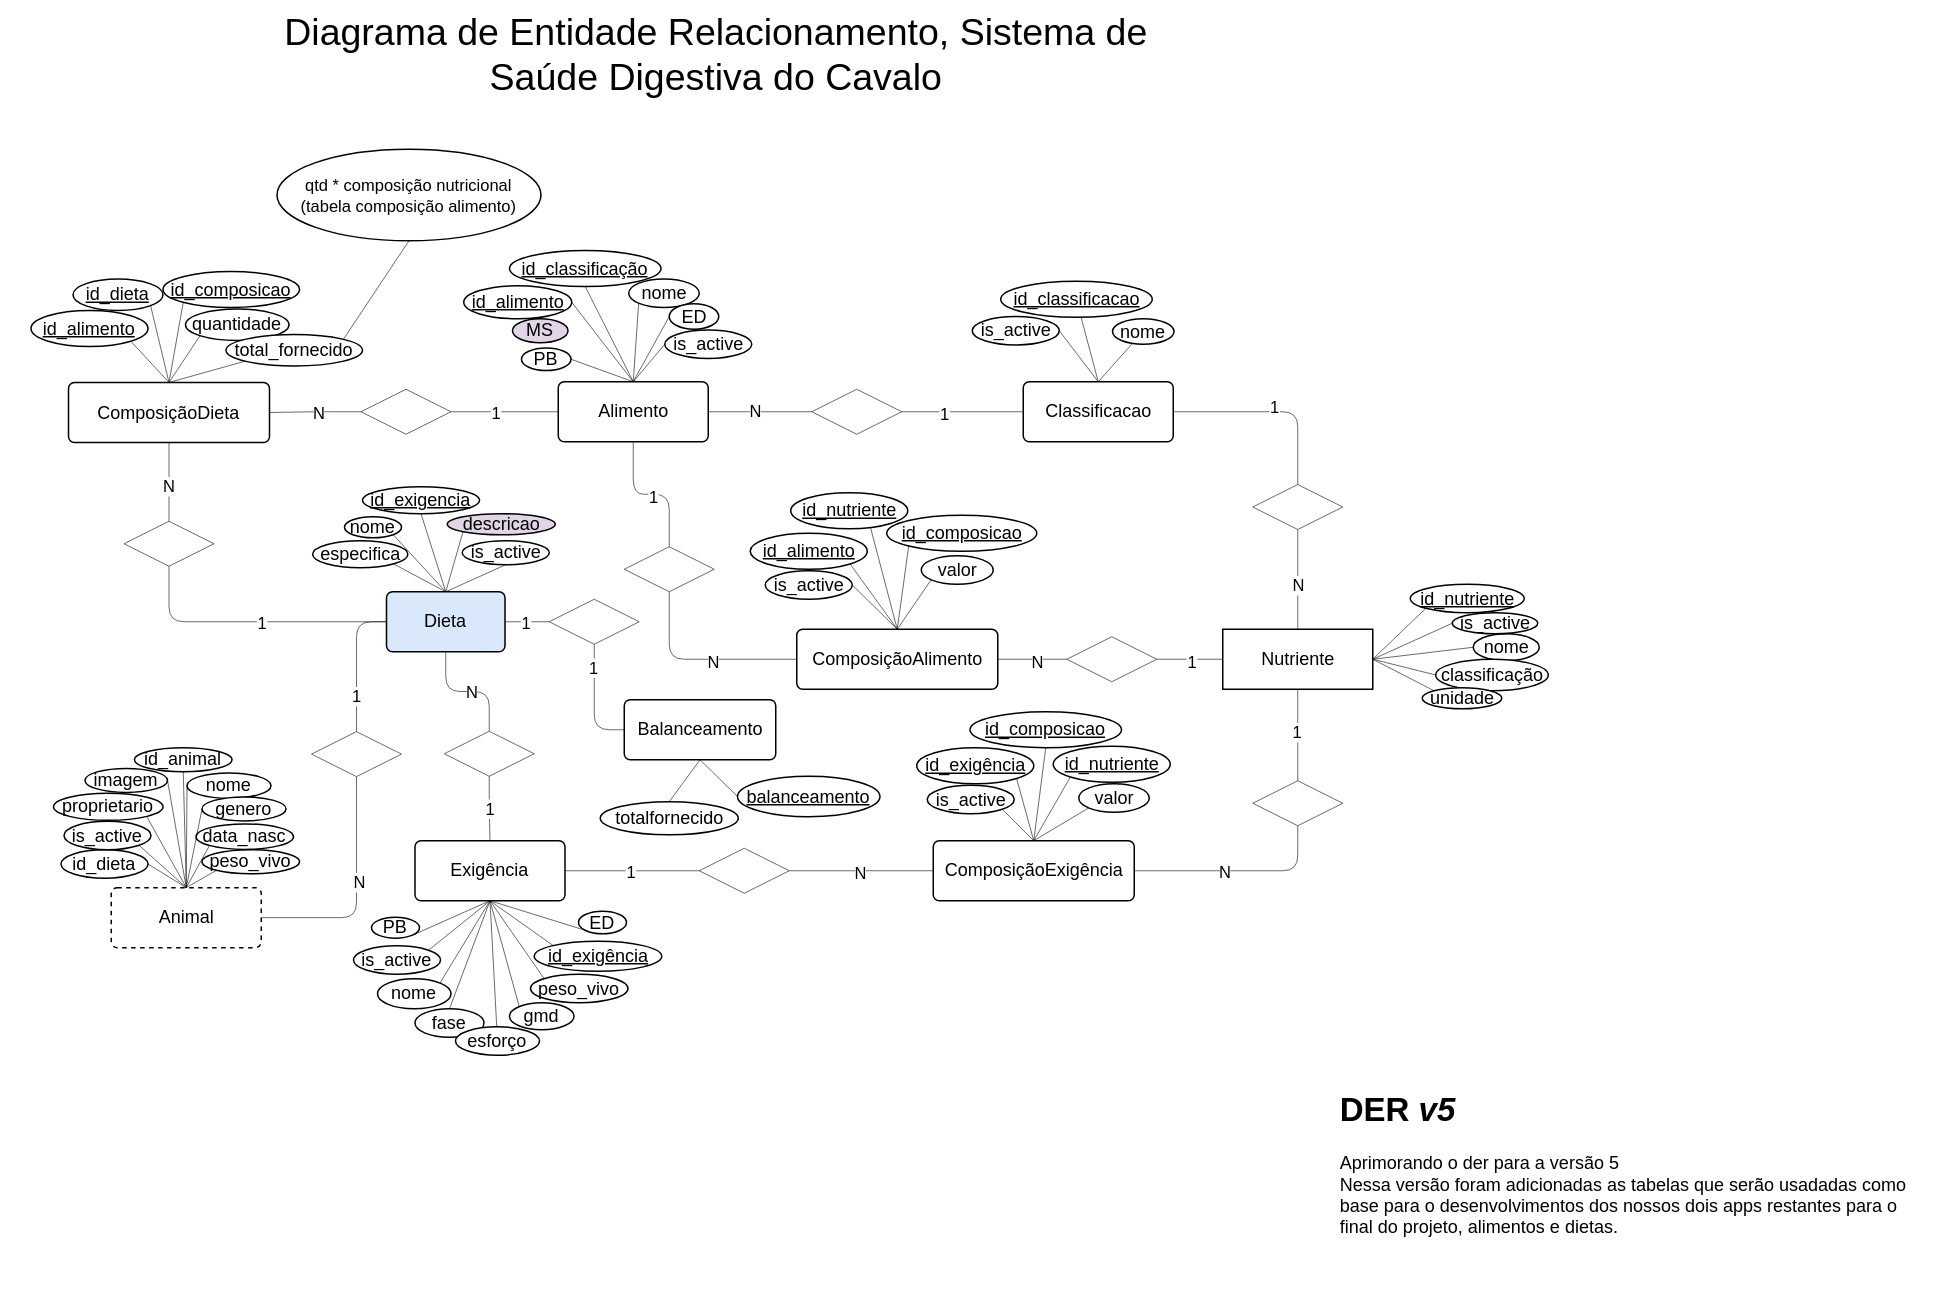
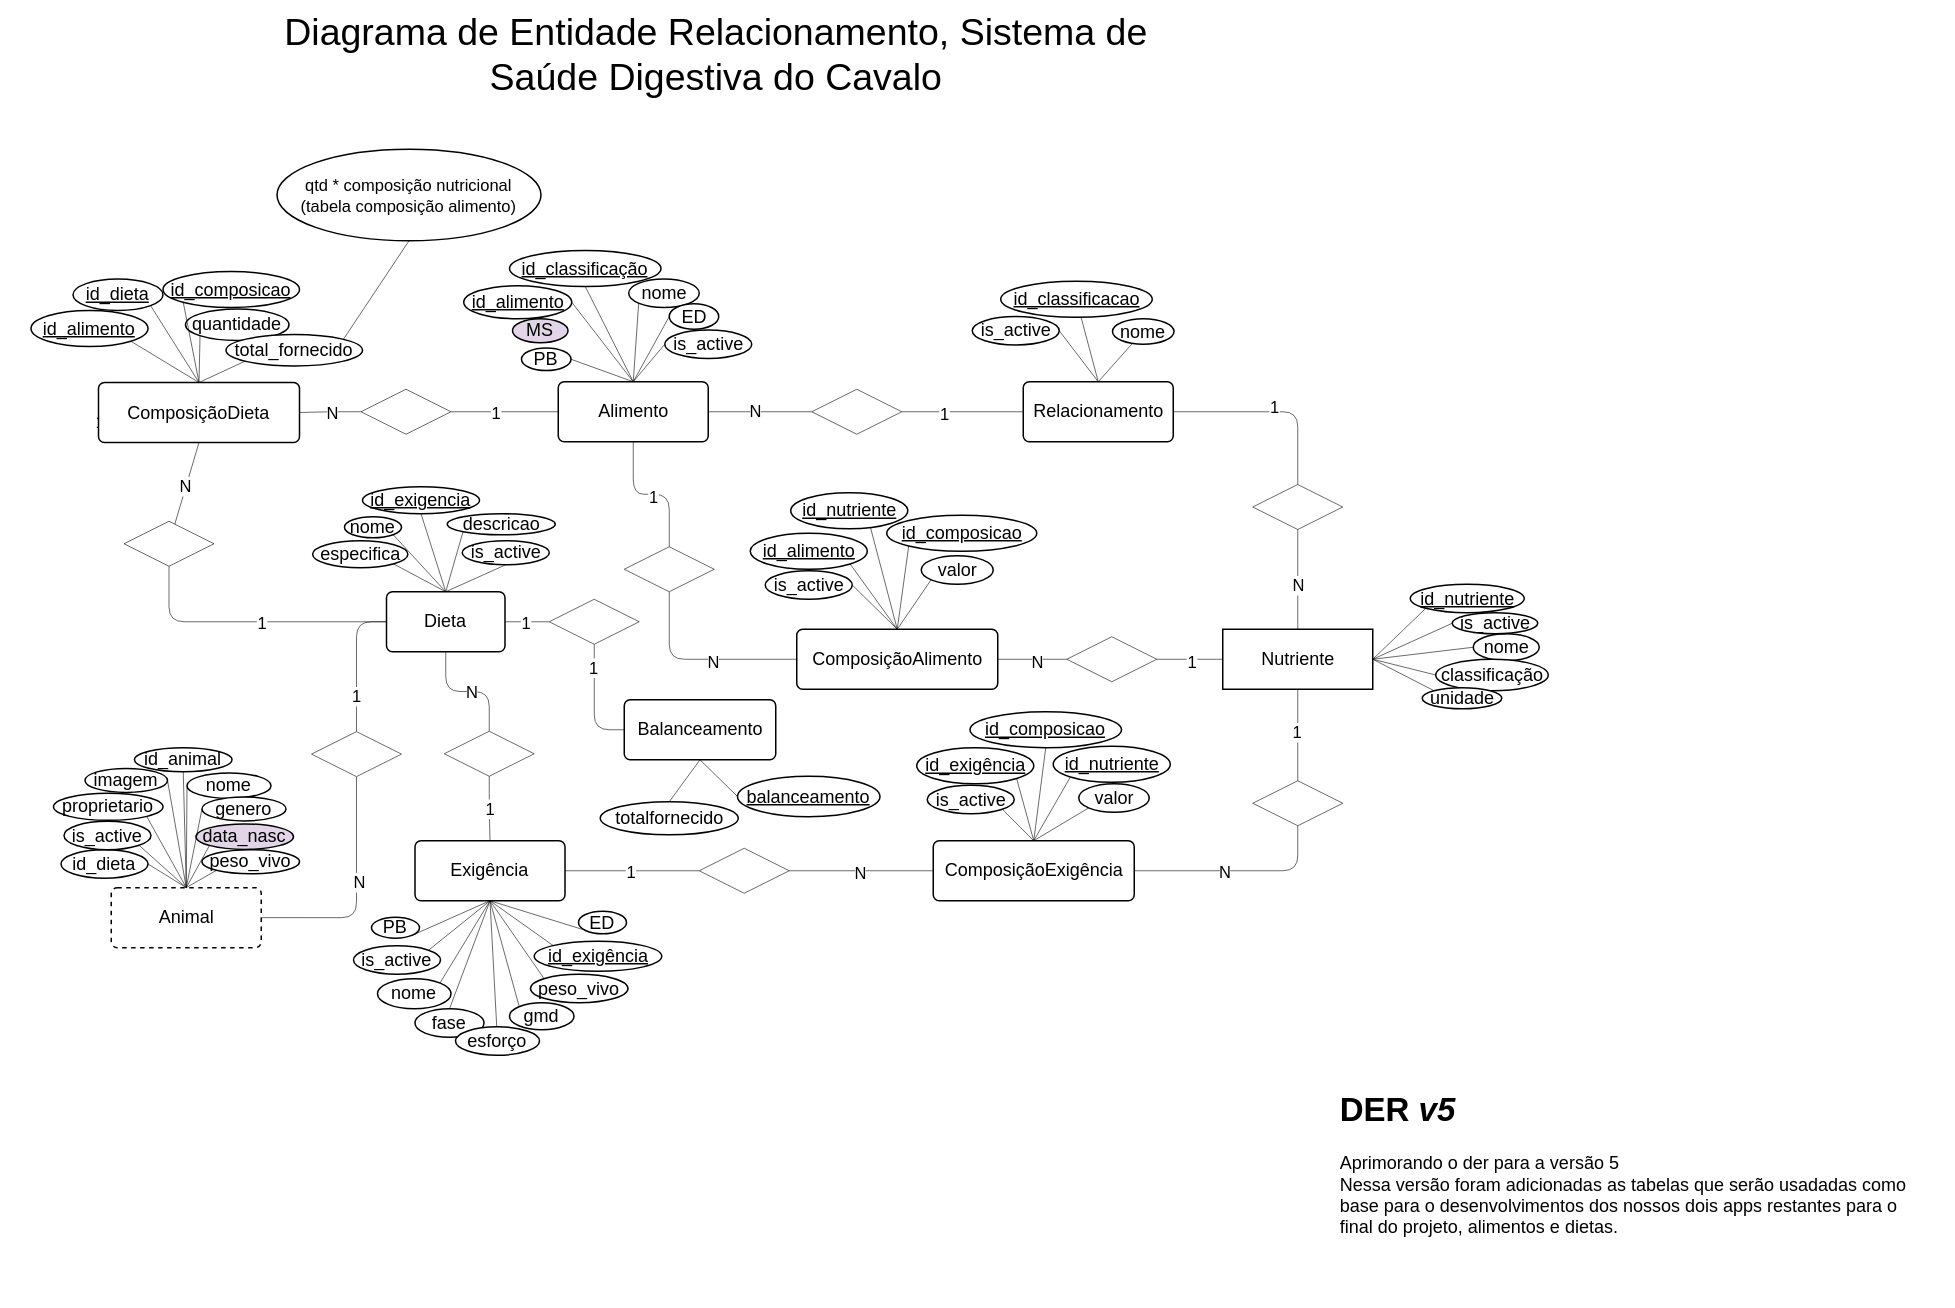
node "Classificacao": label "Classificacao" -> "Relacionamento"
node "ComposiçãoDieta": moved (169, 413) -> (199, 413)
node "descricao": fillcolor #e1d5e7 -> #ffffff
node "Dieta": fillcolor #dae8fc -> #ffffff
node "data_nasc": fillcolor #ffffff -> #e1d5e7
